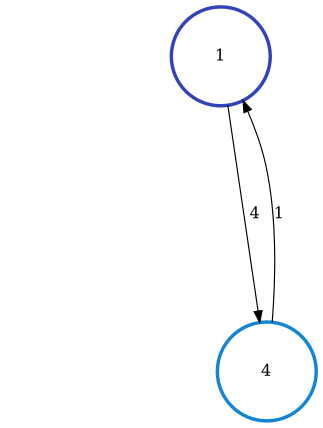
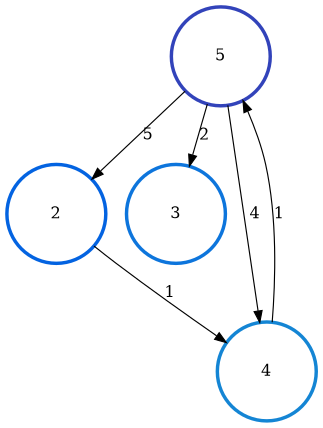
node "1": label "1" -> "5"
node "2": added
node "3": added
